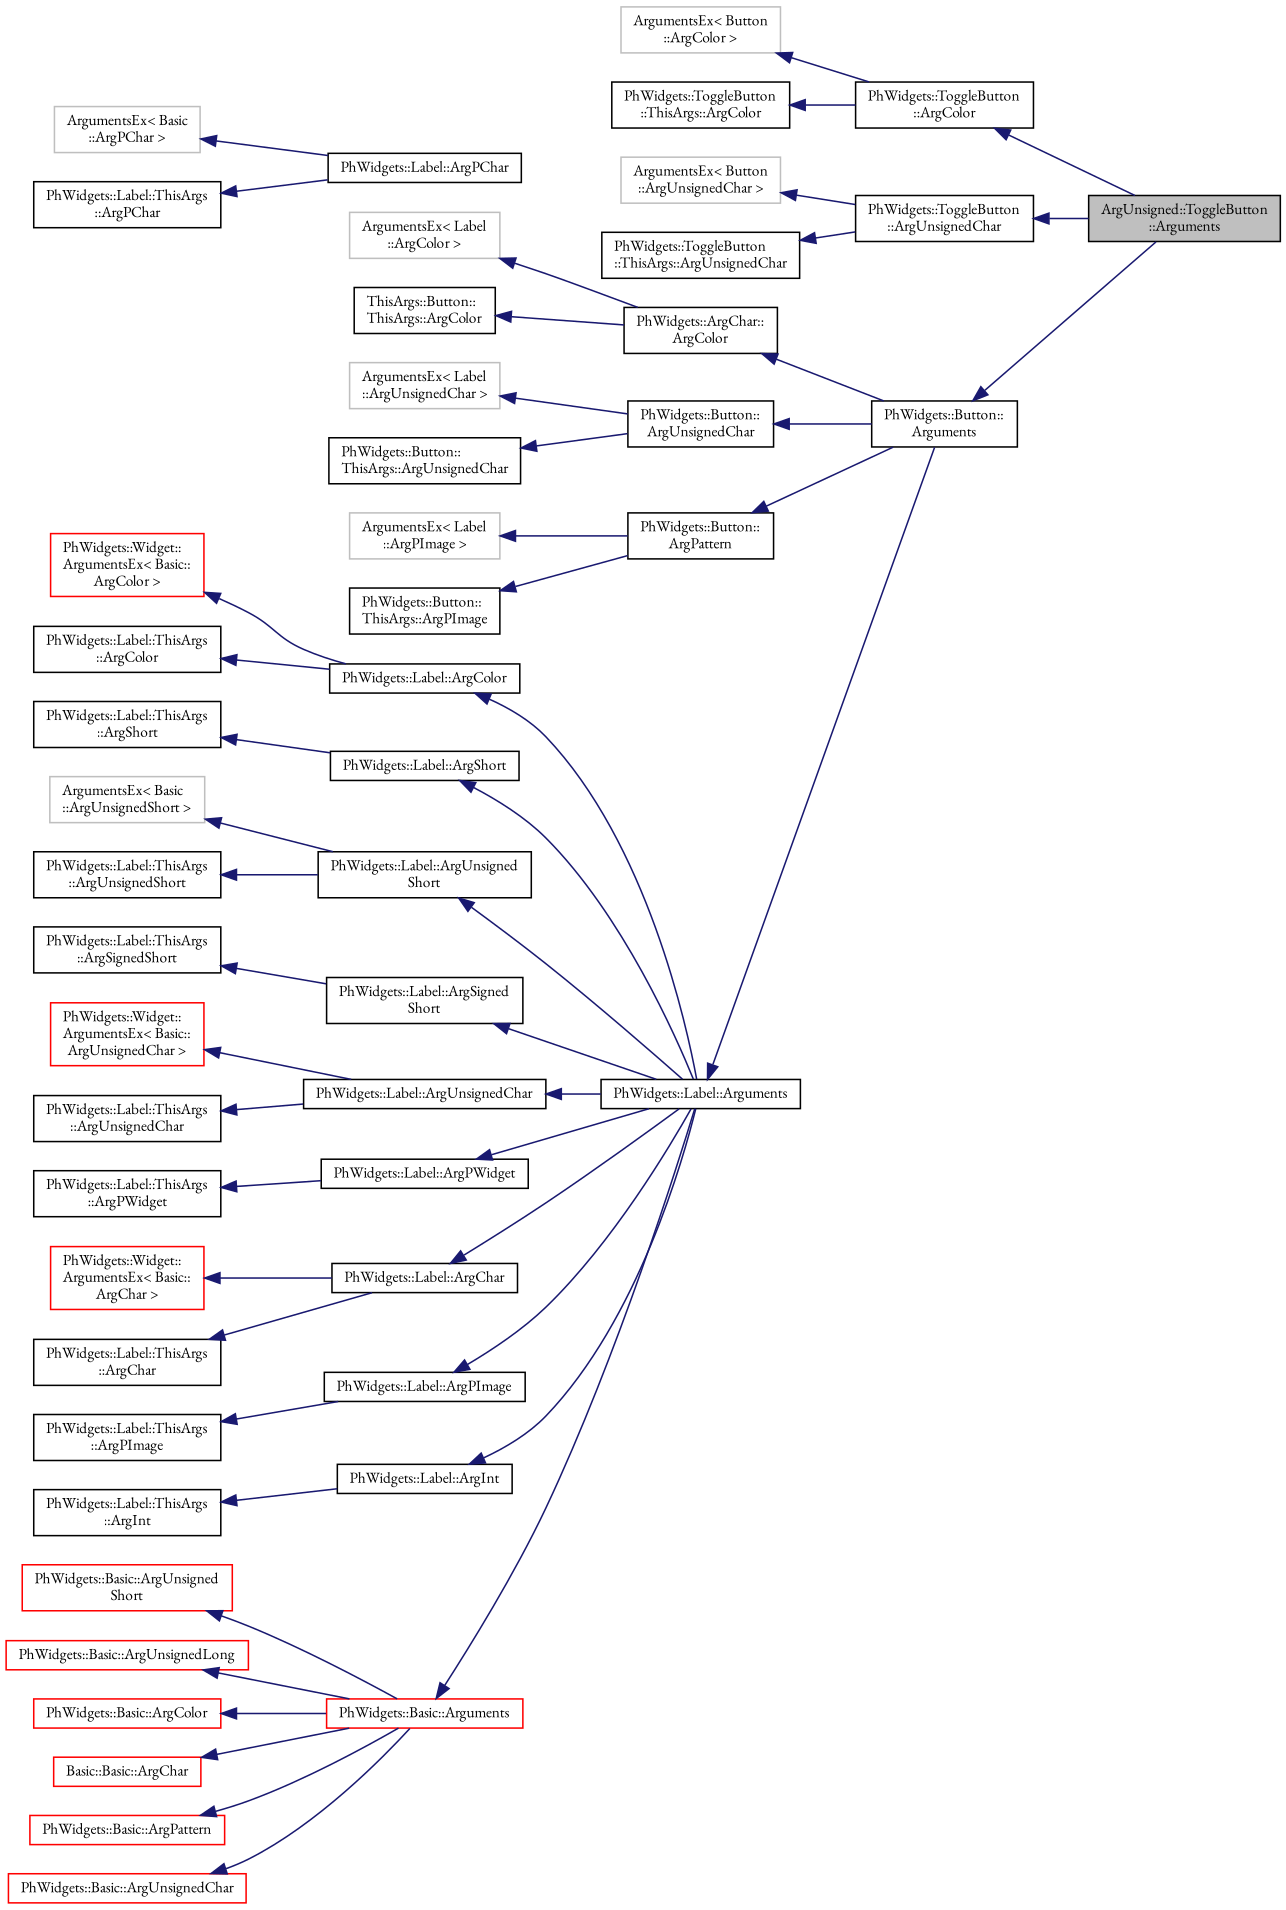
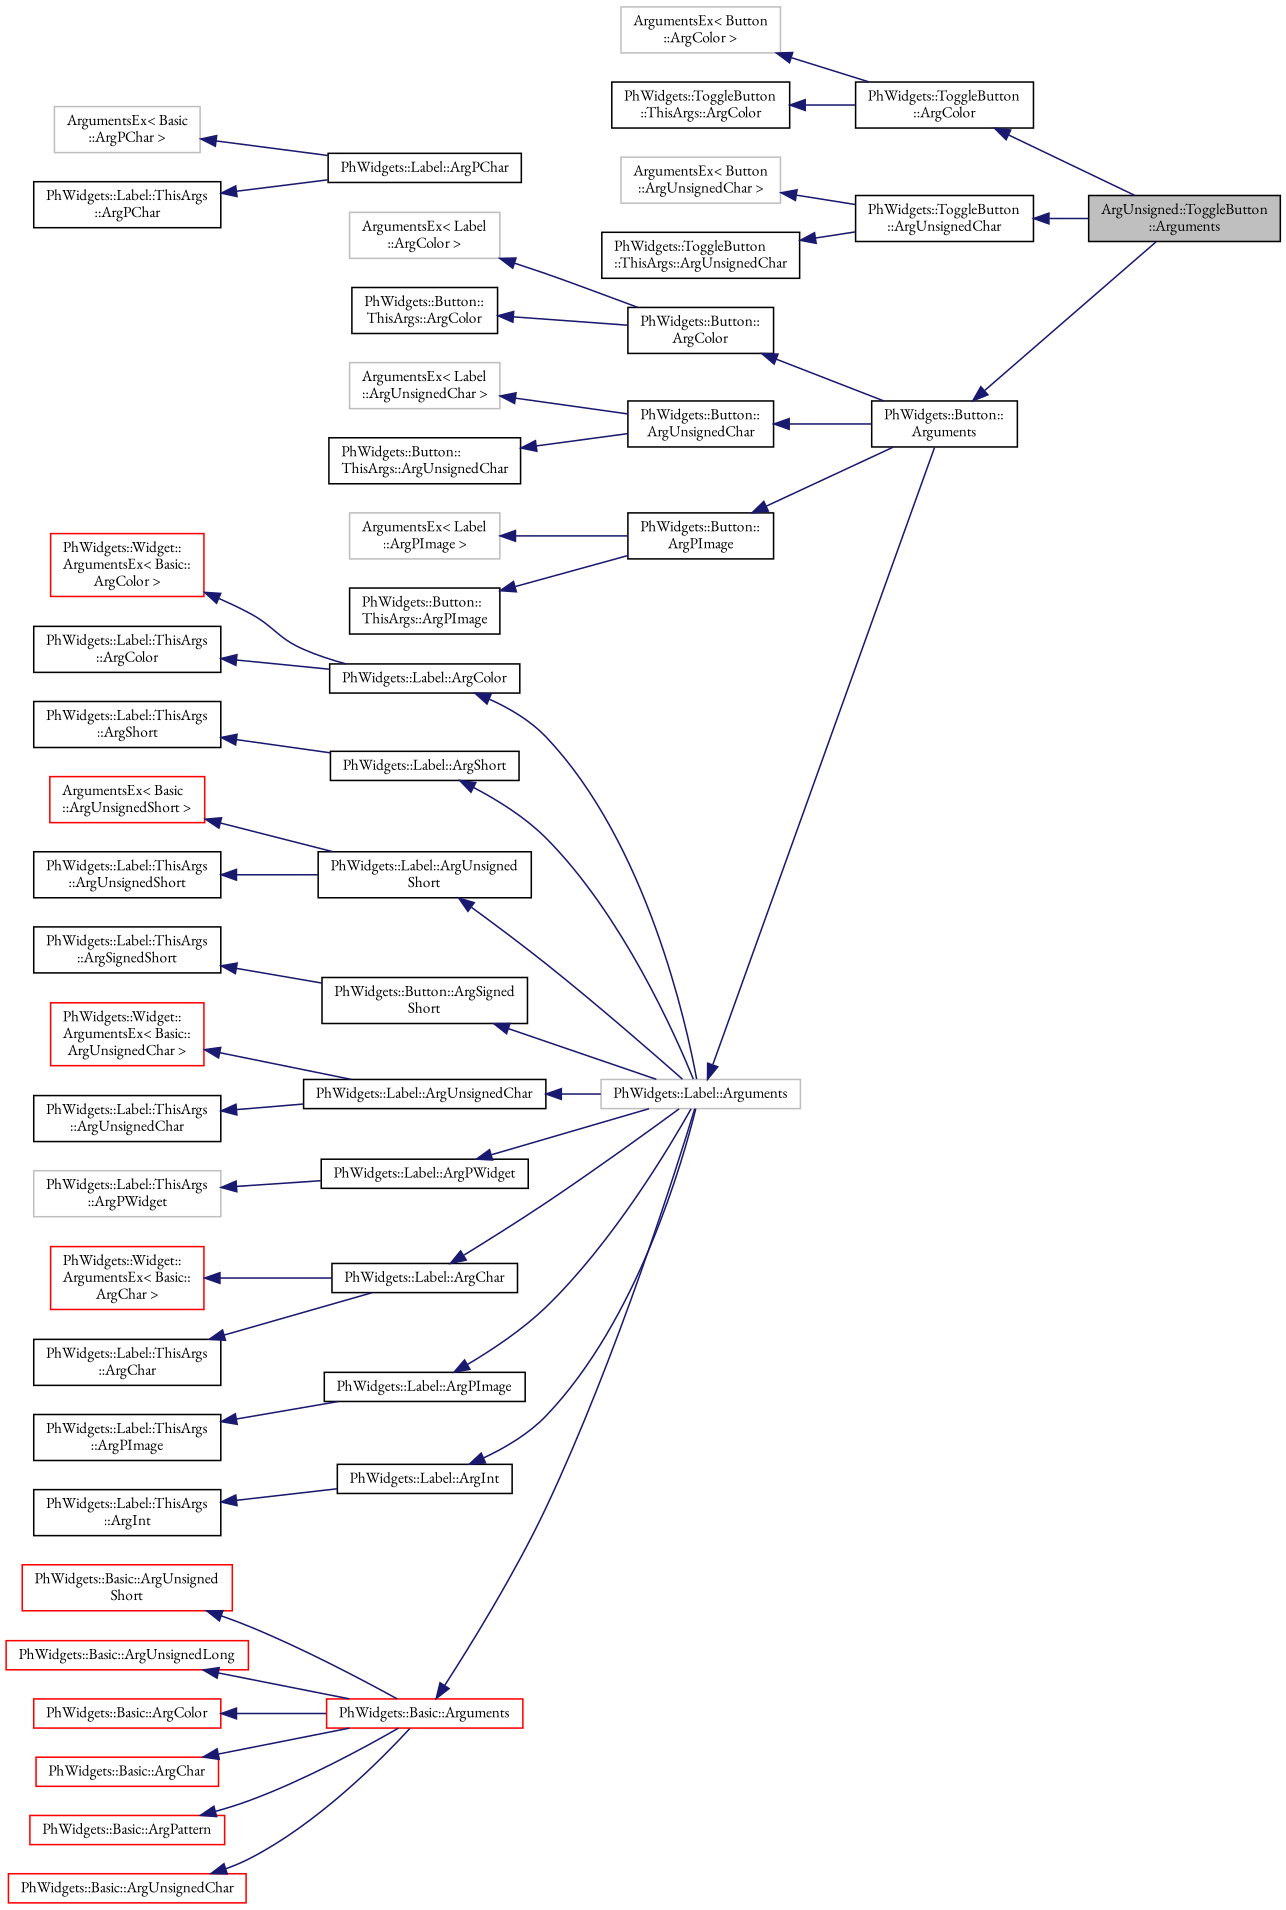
node "ThisArgs::Button:: ThisArgs::ArgColor": label "ThisArgs::Button:: ThisArgs::ArgColor" -> "PhWidgets::Button:: ThisArgs::ArgColor"
node "PhWidgets::ArgChar:: ArgColor": label "PhWidgets::ArgChar:: ArgColor" -> "PhWidgets::Button:: ArgColor"
node "PhWidgets::Button:: ArgPattern": label "PhWidgets::Button:: ArgPattern" -> "PhWidgets::Button:: ArgPImage"
node "ArgumentsEx< Basic ::ArgUnsignedShort >": color grey75 -> red
node "PhWidgets::Label::ArgSigned Short": label "PhWidgets::Label::ArgSigned Short" -> "PhWidgets::Button::ArgSigned Short"
node "PhWidgets::Label::Arguments": color black -> grey75
node "PhWidgets::Label::ThisArgs ::ArgPWidget": color black -> grey75
node "Basic::Basic::ArgChar": label "Basic::Basic::ArgChar" -> "PhWidgets::Basic::ArgChar"
